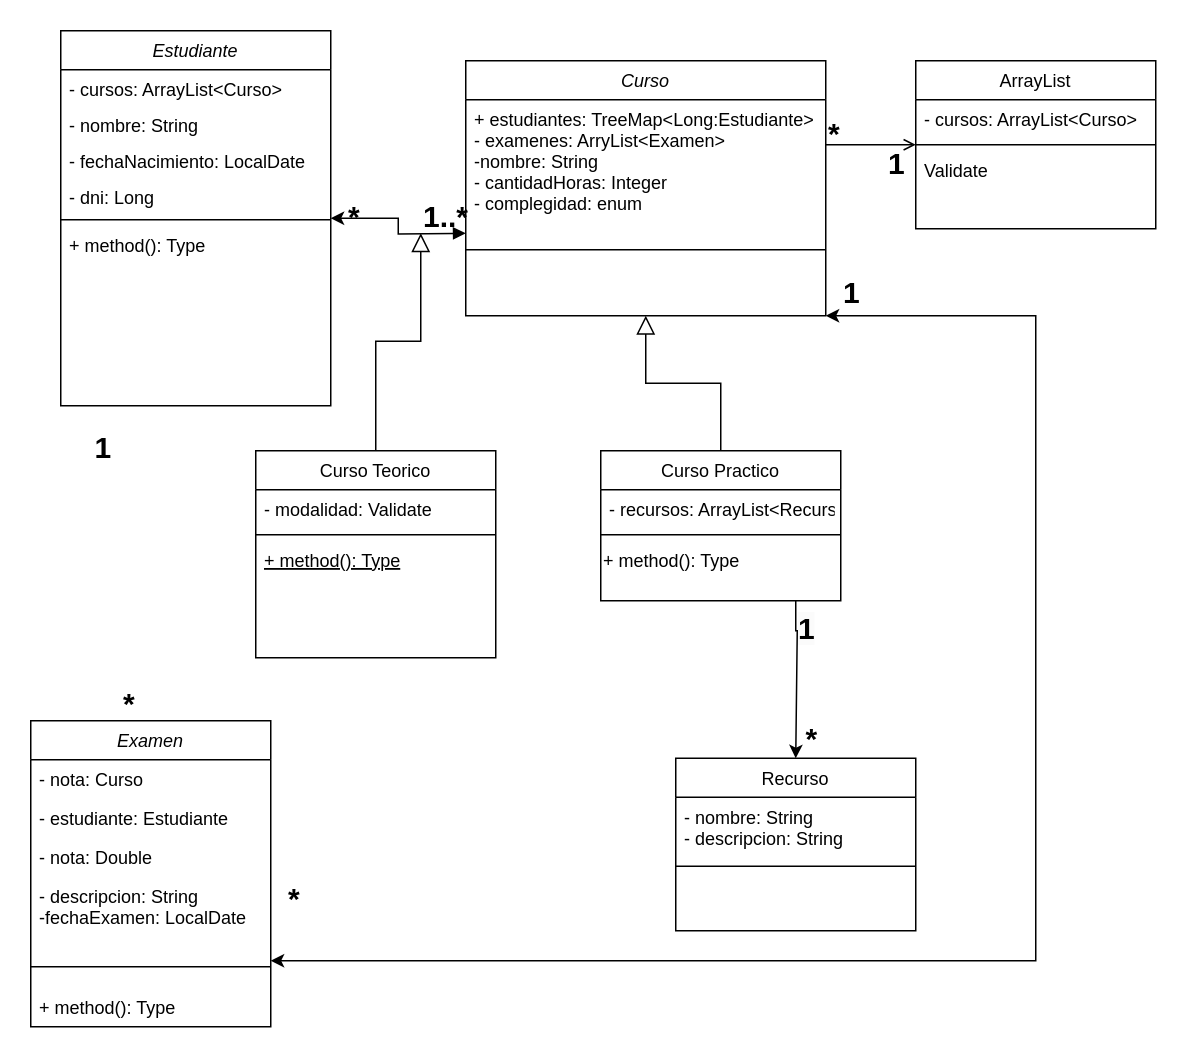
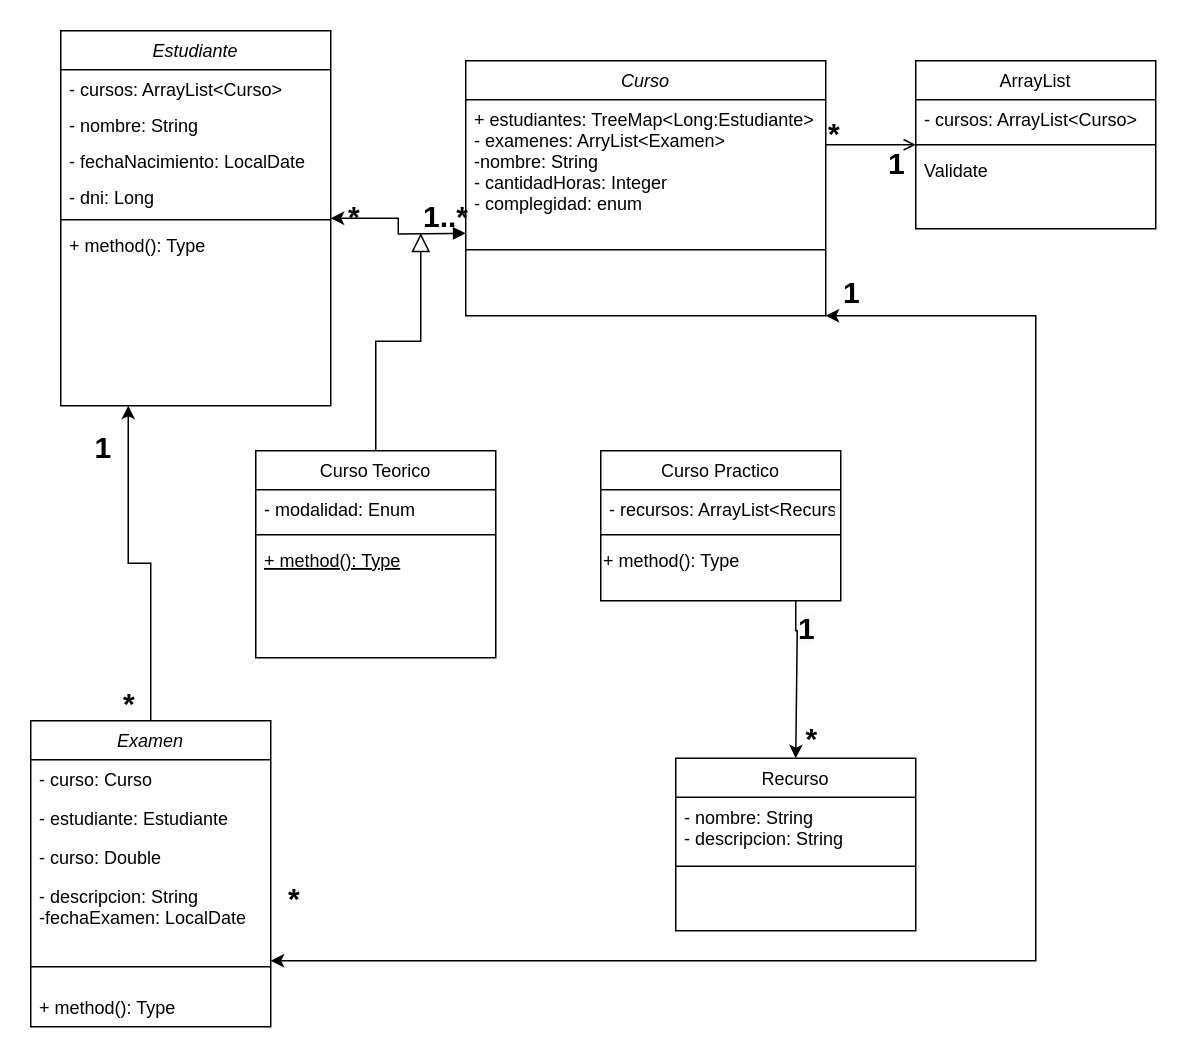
edge "Curso Practico" -> "Curso": removed
node "- modalidad: Validate": label "- modalidad: Validate" -> "- modalidad: Enum"
edge "Examen" -> "Estudiante": added
node "- nota: Curso": label "- nota: Curso" -> "- curso: Curso"
node "- nota: Double": label "- nota: Double" -> "- curso: Double"
